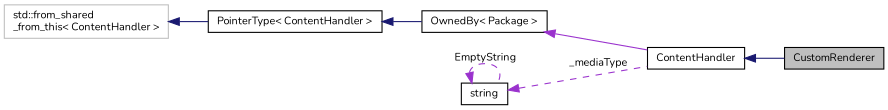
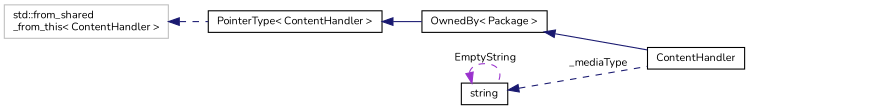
edge "PointerType< ContentHandler >" -> "std::from_shared _from_this< ContentHandler >": style solid -> dashed
edge "ContentHandler" -> "OwnedBy< Package >": color darkorchid3 -> midnightblue
node "CustomRenderer": removed
edge "ContentHandler" -> "string": color darkorchid3 -> midnightblue
